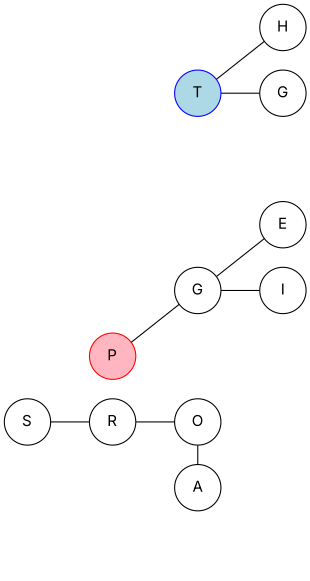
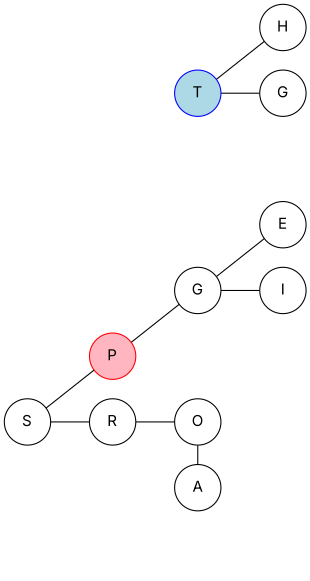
edge "P" -- "S": added
